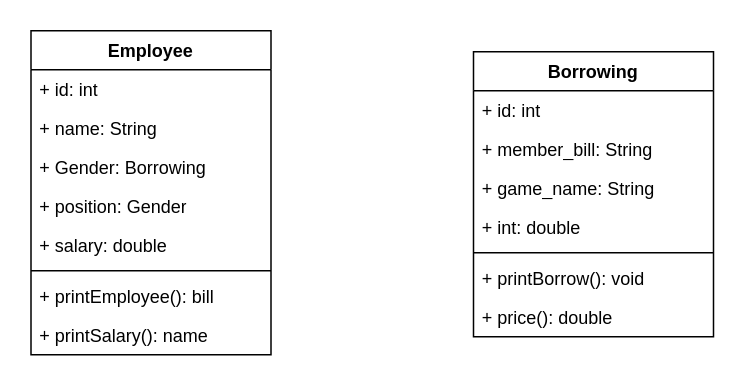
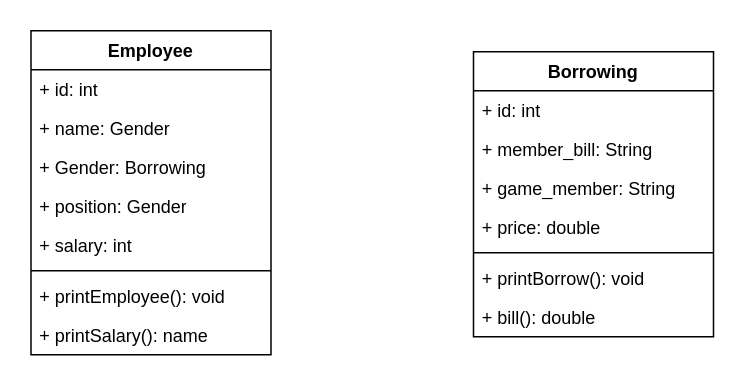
node "+ name: String": label "+ name: String" -> "+ name: Gender"
node "+ game_name: String": label "+ game_name: String" -> "+ game_member: String"
node "+ int: double": label "+ int: double" -> "+ price: double"
node "+ salary: double": label "+ salary: double" -> "+ salary: int"
node "+ printEmployee(): bill": label "+ printEmployee(): bill" -> "+ printEmployee(): void"
node "+ price(): double": label "+ price(): double" -> "+ bill(): double"
